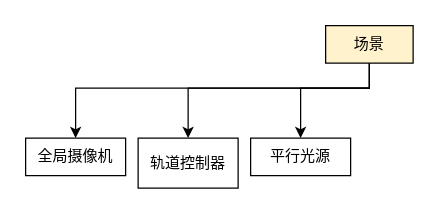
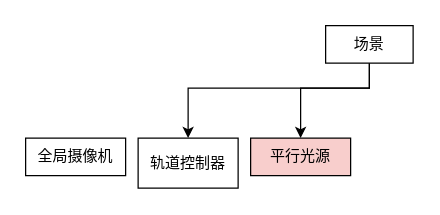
node "场景": fillcolor #fff2cc -> #ffffff
edge "场景" -> "全局摄像机": removed
node "平行光源": fillcolor #ffffff -> #f8cecc
